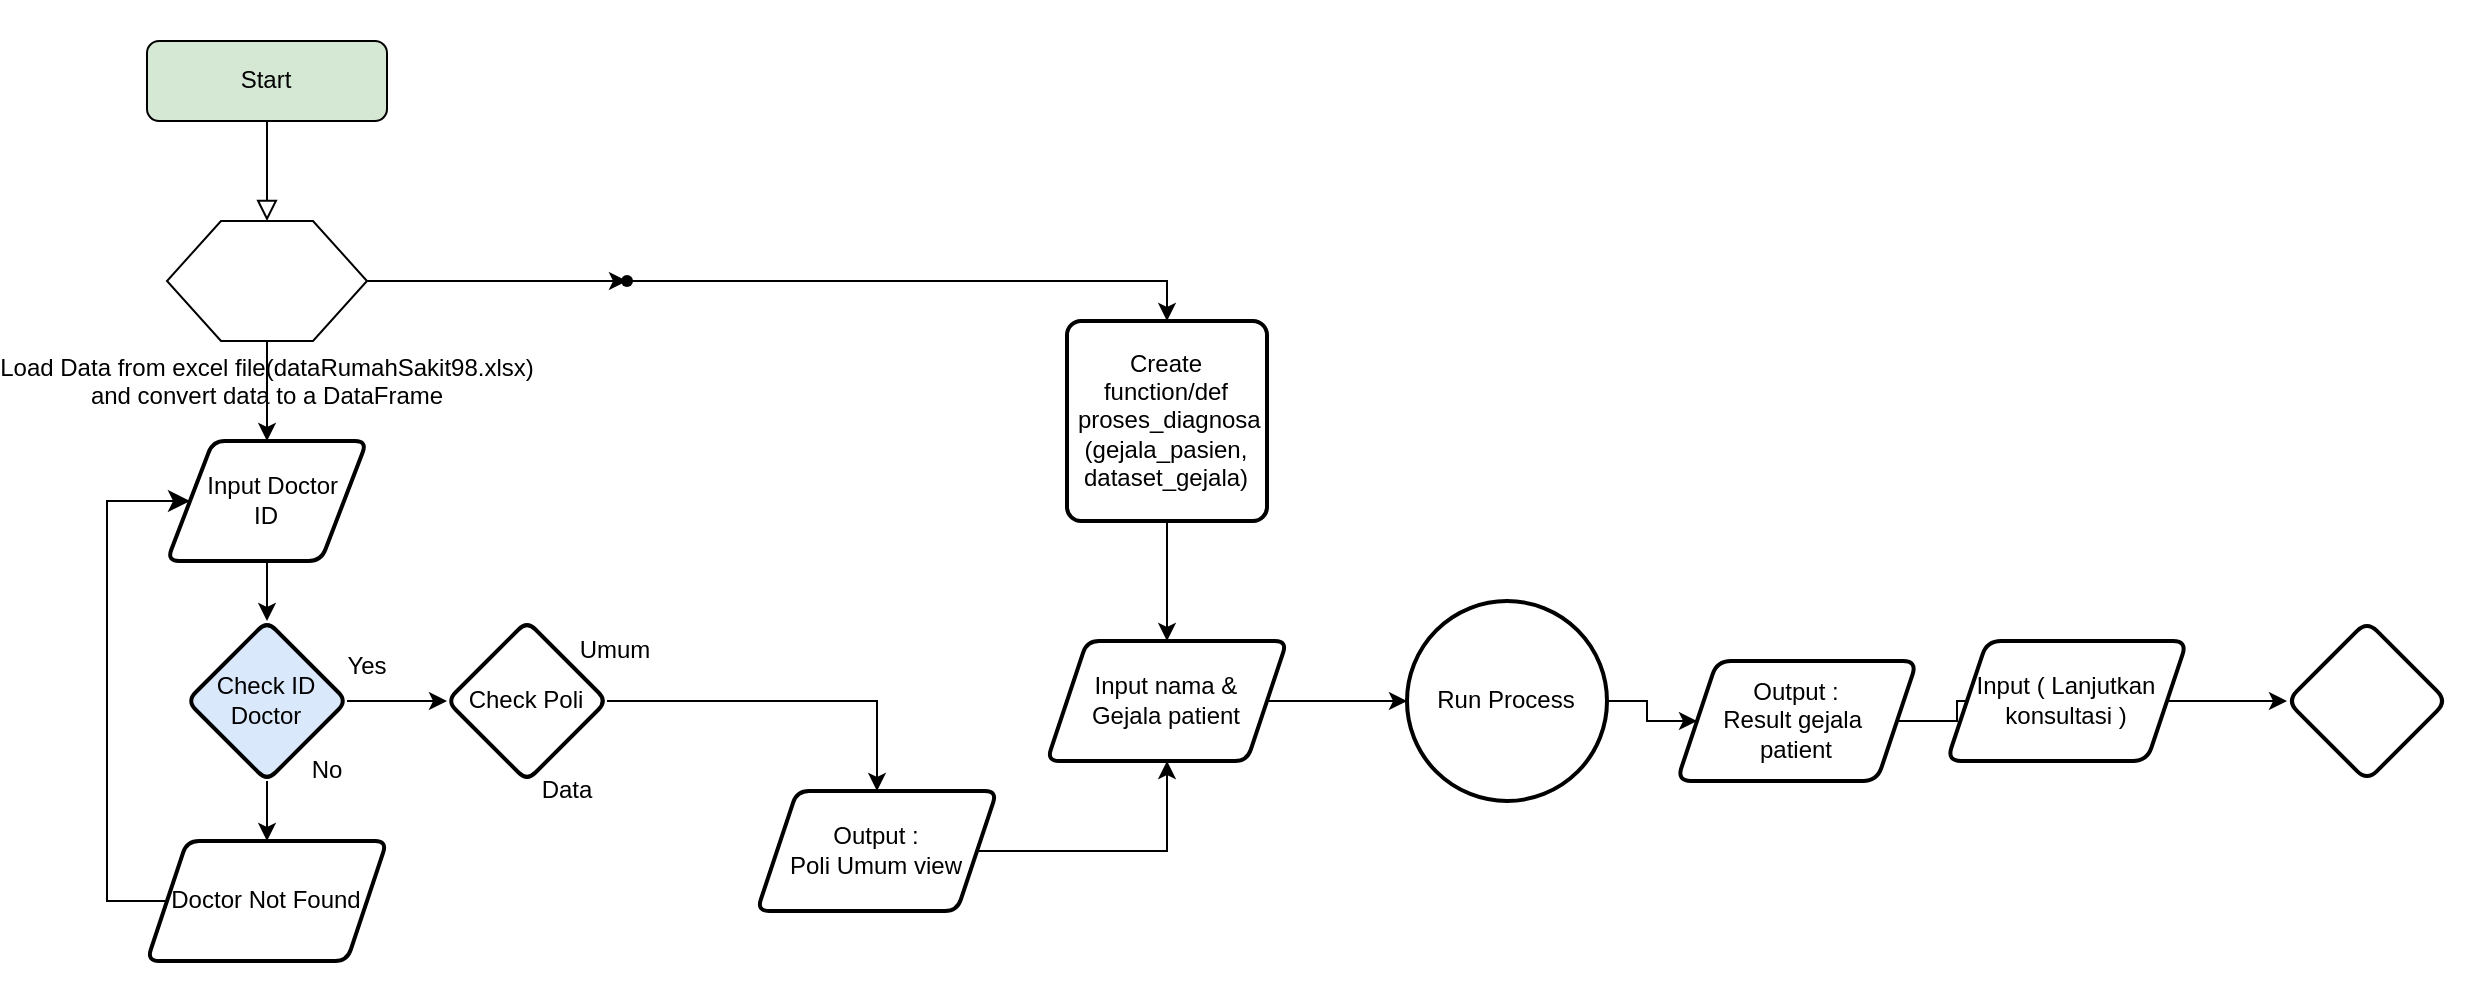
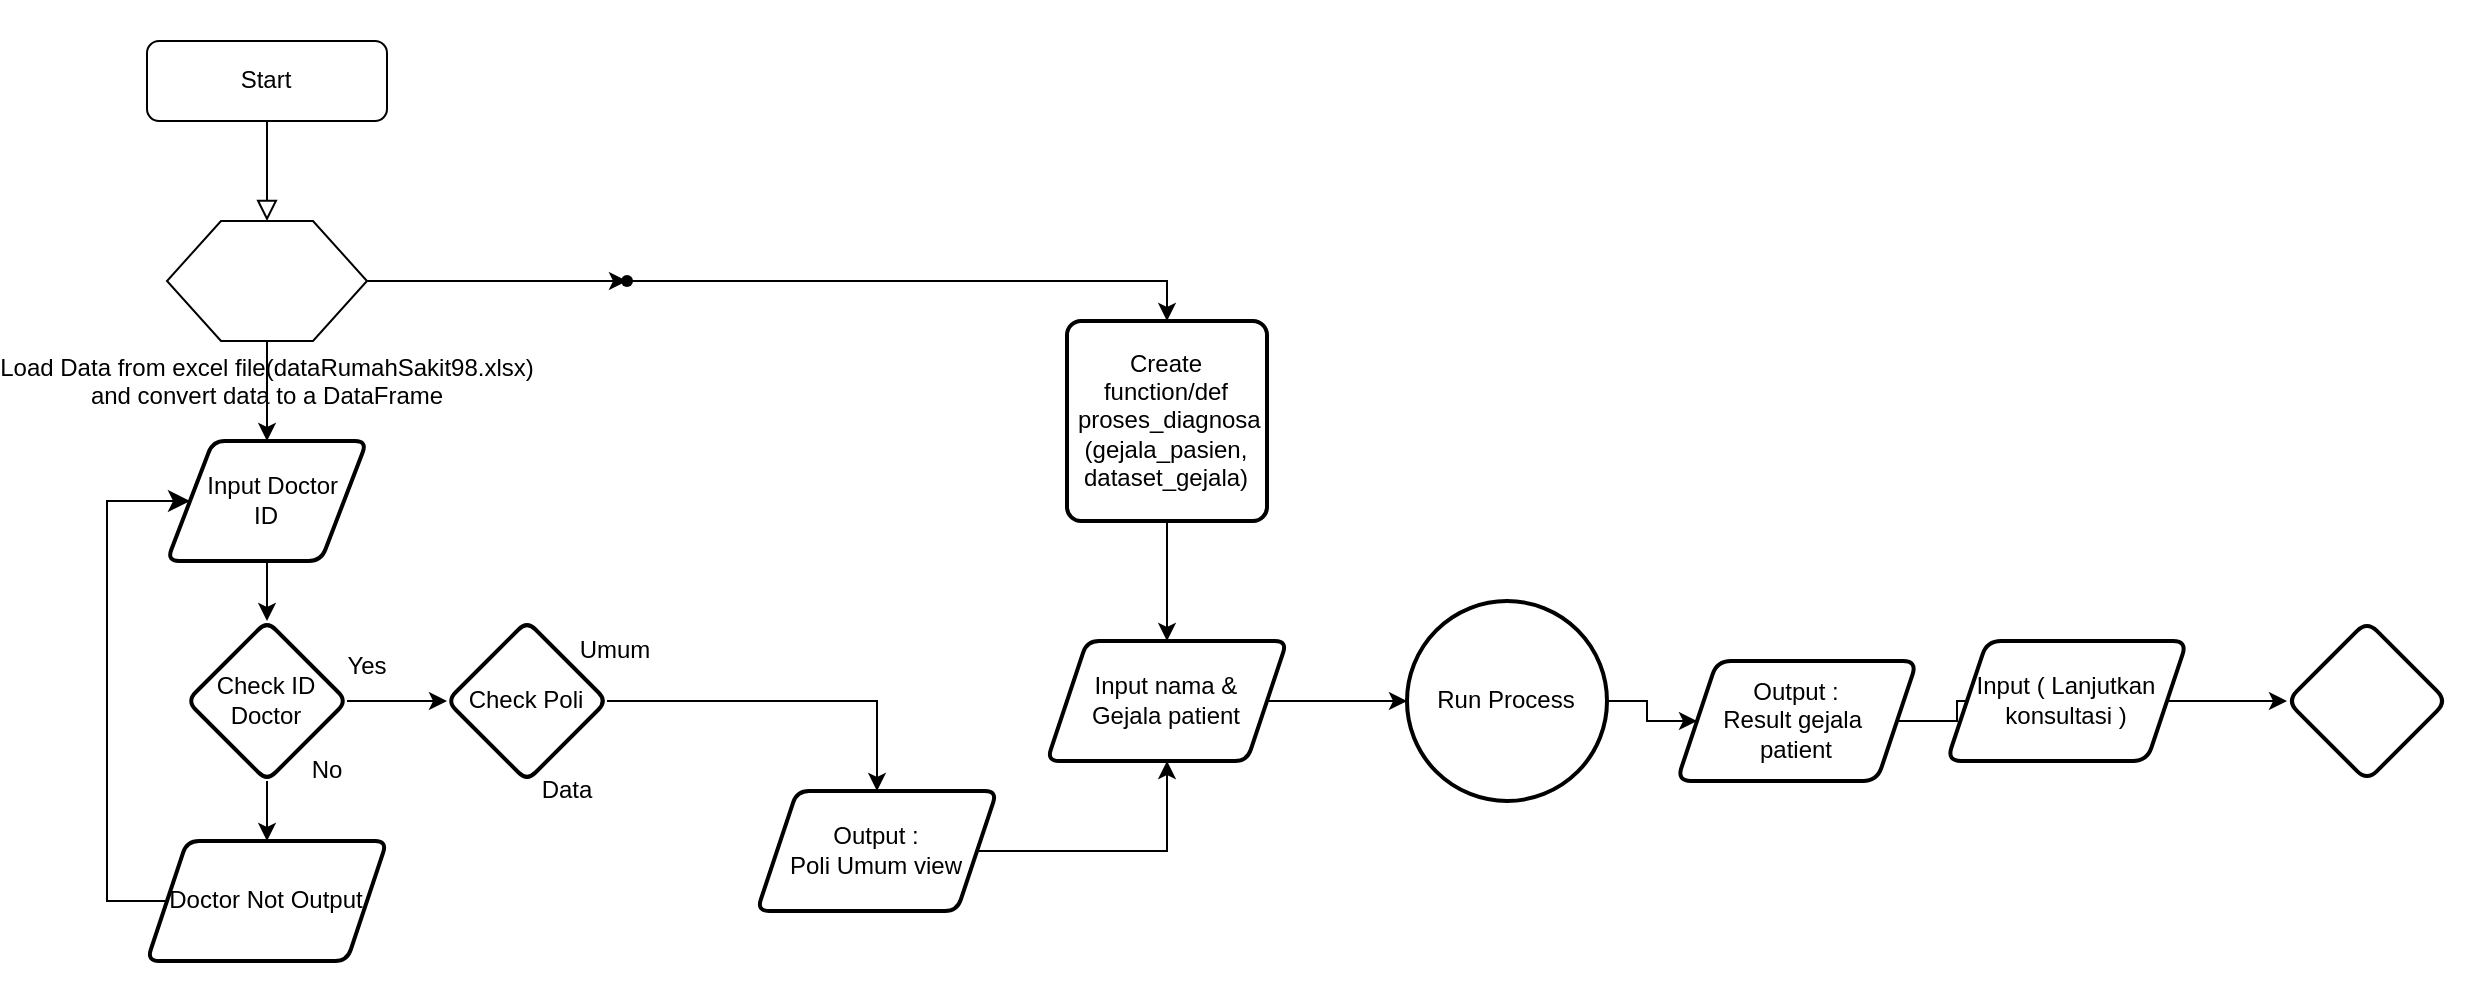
node "Start": fillcolor #d5e8d4 -> #ffffff
node "Check ID Doctor": fillcolor #dae8fc -> #ffffff
node "Doctor Not Found": label "Doctor Not Found" -> "Doctor Not Output"
